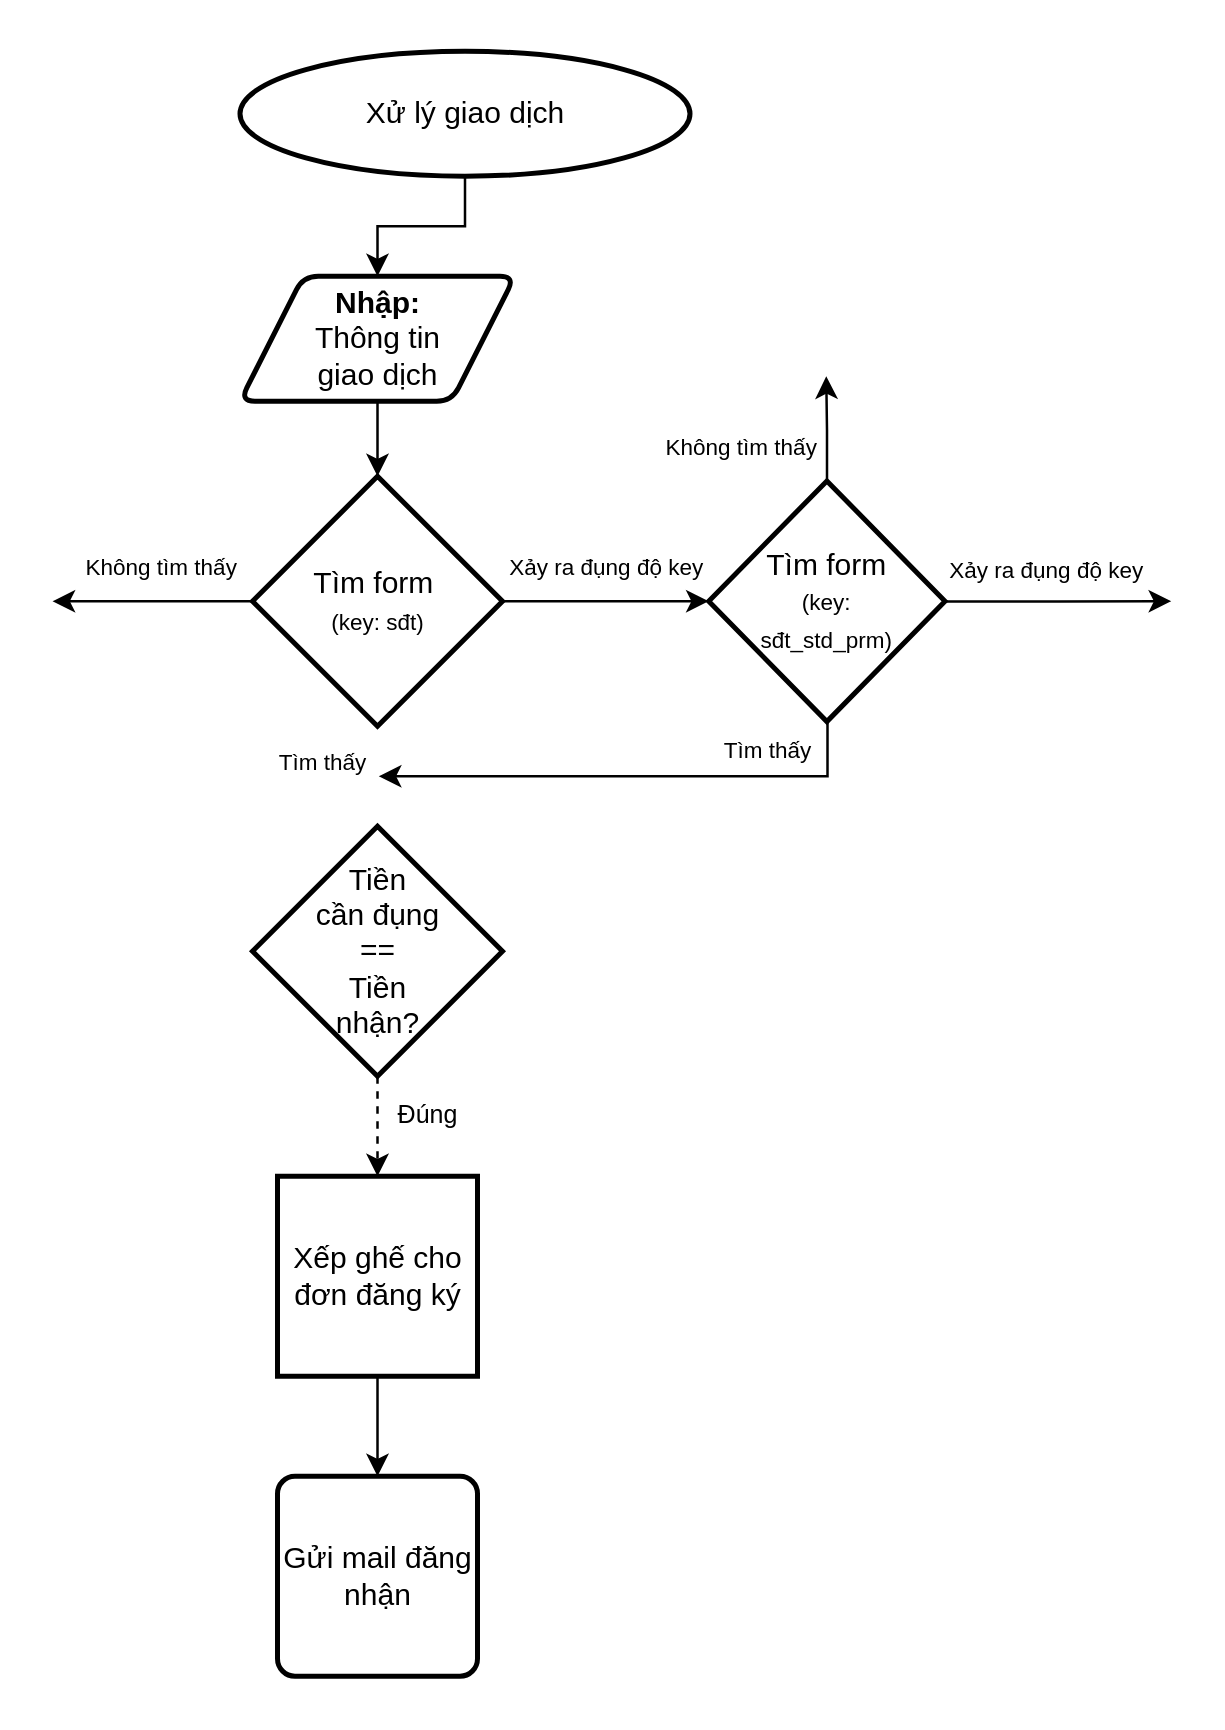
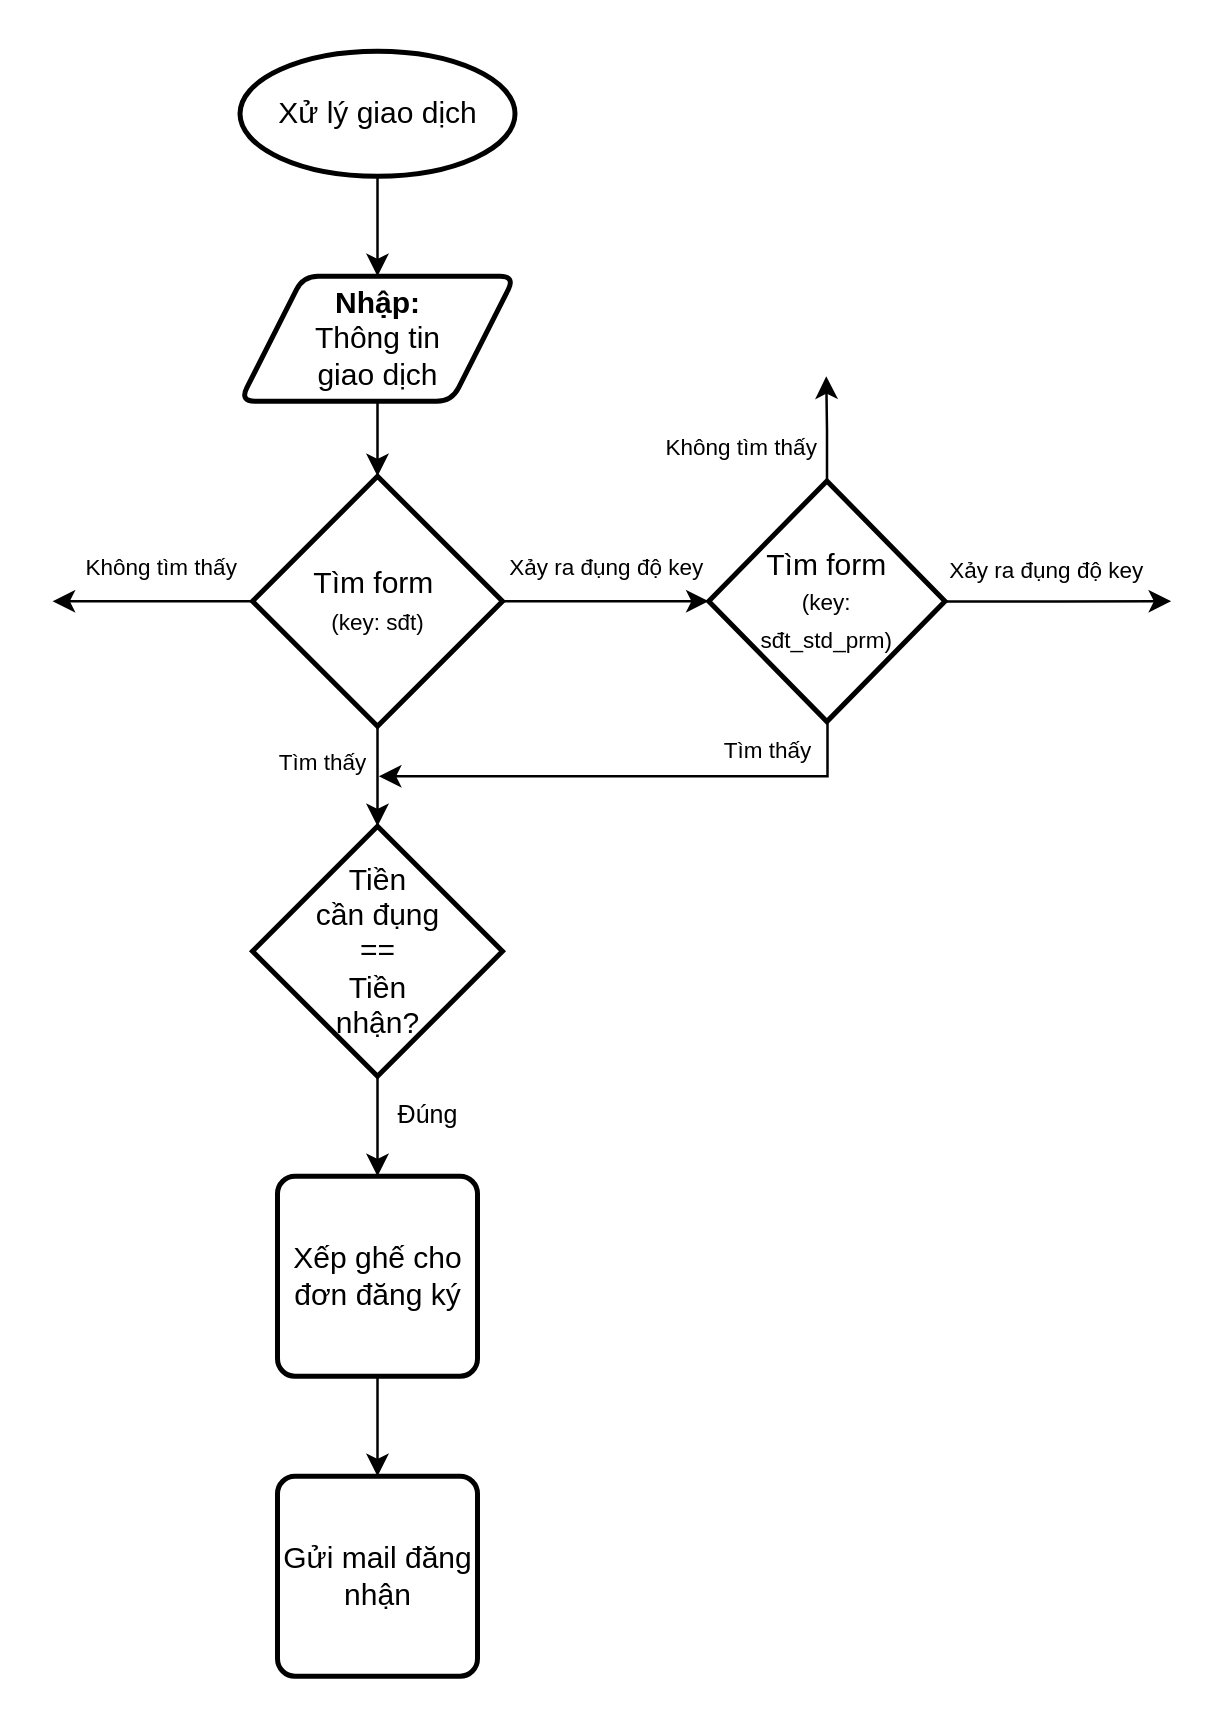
node "Xử lý giao dịch": size 450x125 -> 275x125
edge "Tìm form (key: sđt)" -> "Tiền cần đụng == Tiền nhận?": added
edge "Tiền cần đụng == Tiền nhận?" -> "Xếp ghế cho đơn đăng ký": style dashed -> solid
node "Xếp ghế cho đơn đăng ký": shape rectangle -> rounded rectangle
